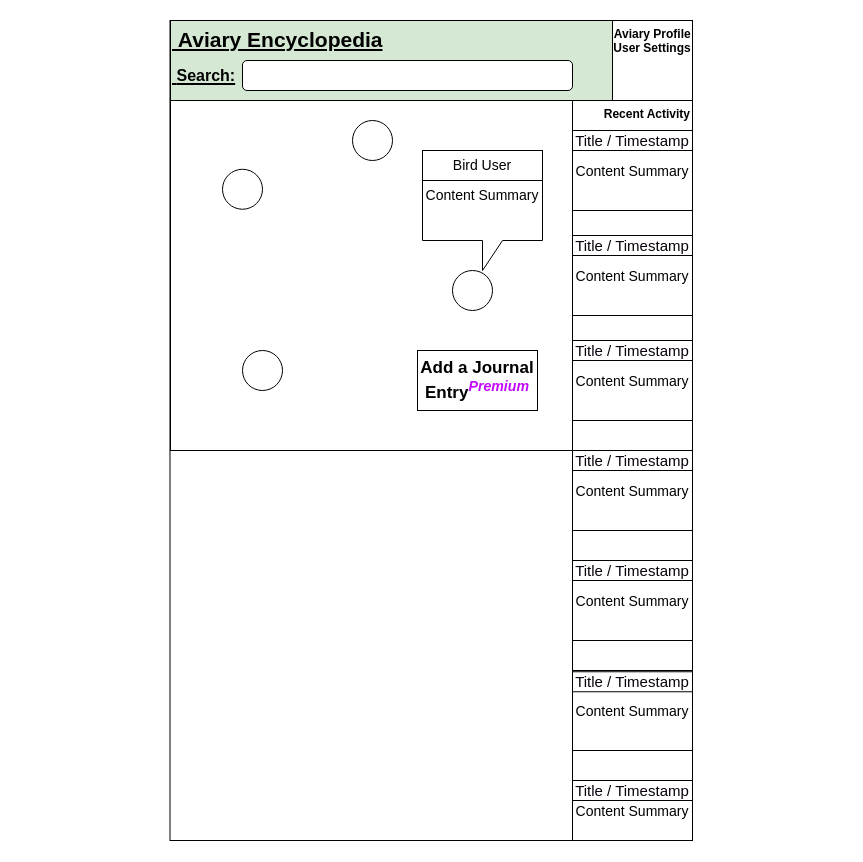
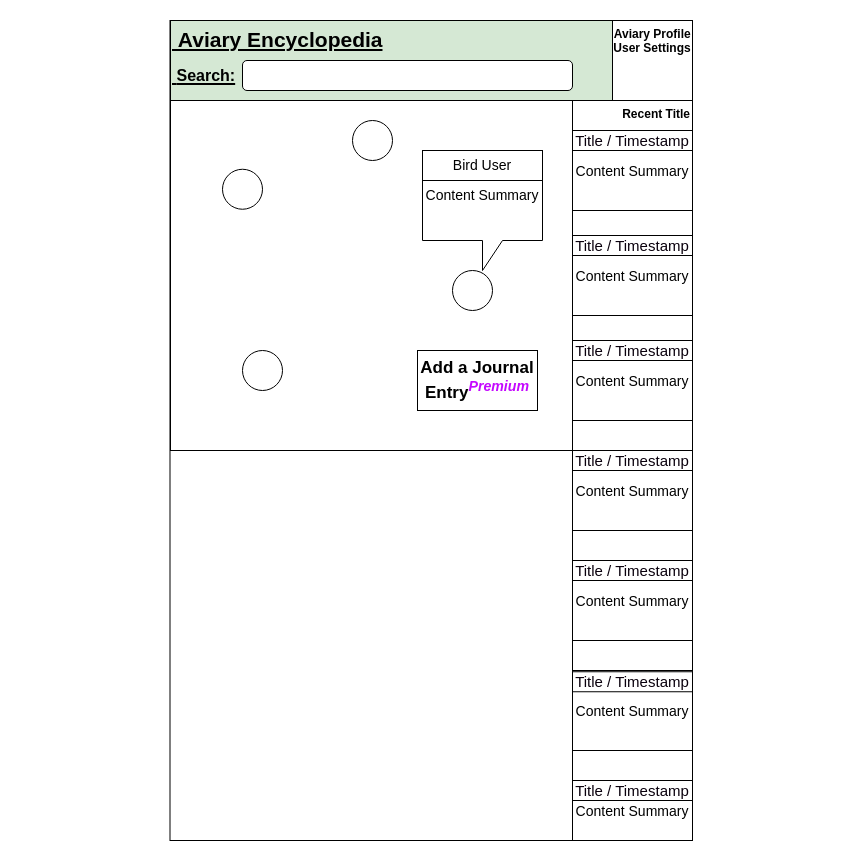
node "Recent Activity": label "Recent Activity" -> "Recent Title"
